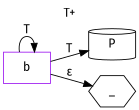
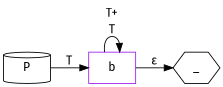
edge "b" -> "P": reversed
